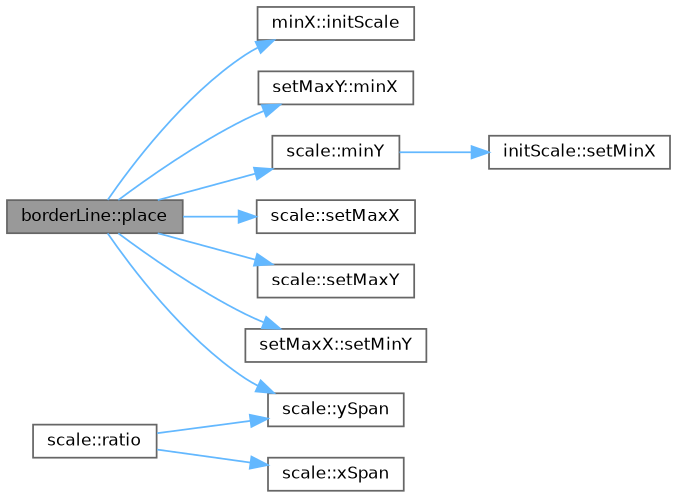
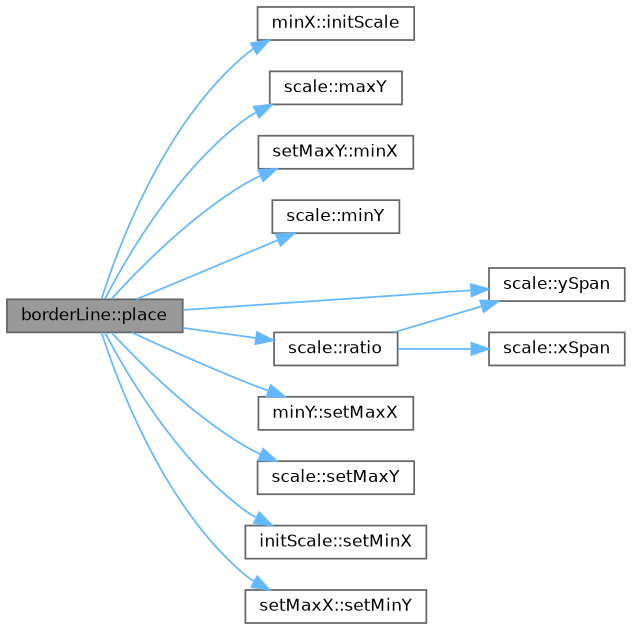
node "scale::maxY": added
edge "scale::minY" -> "initScale::setMinX": now "borderLine::place" -> "initScale::setMinX"
node "scale::setMaxX": label "scale::setMaxX" -> "minY::setMaxX"
edge "borderLine::place" -> "scale::ratio": added
